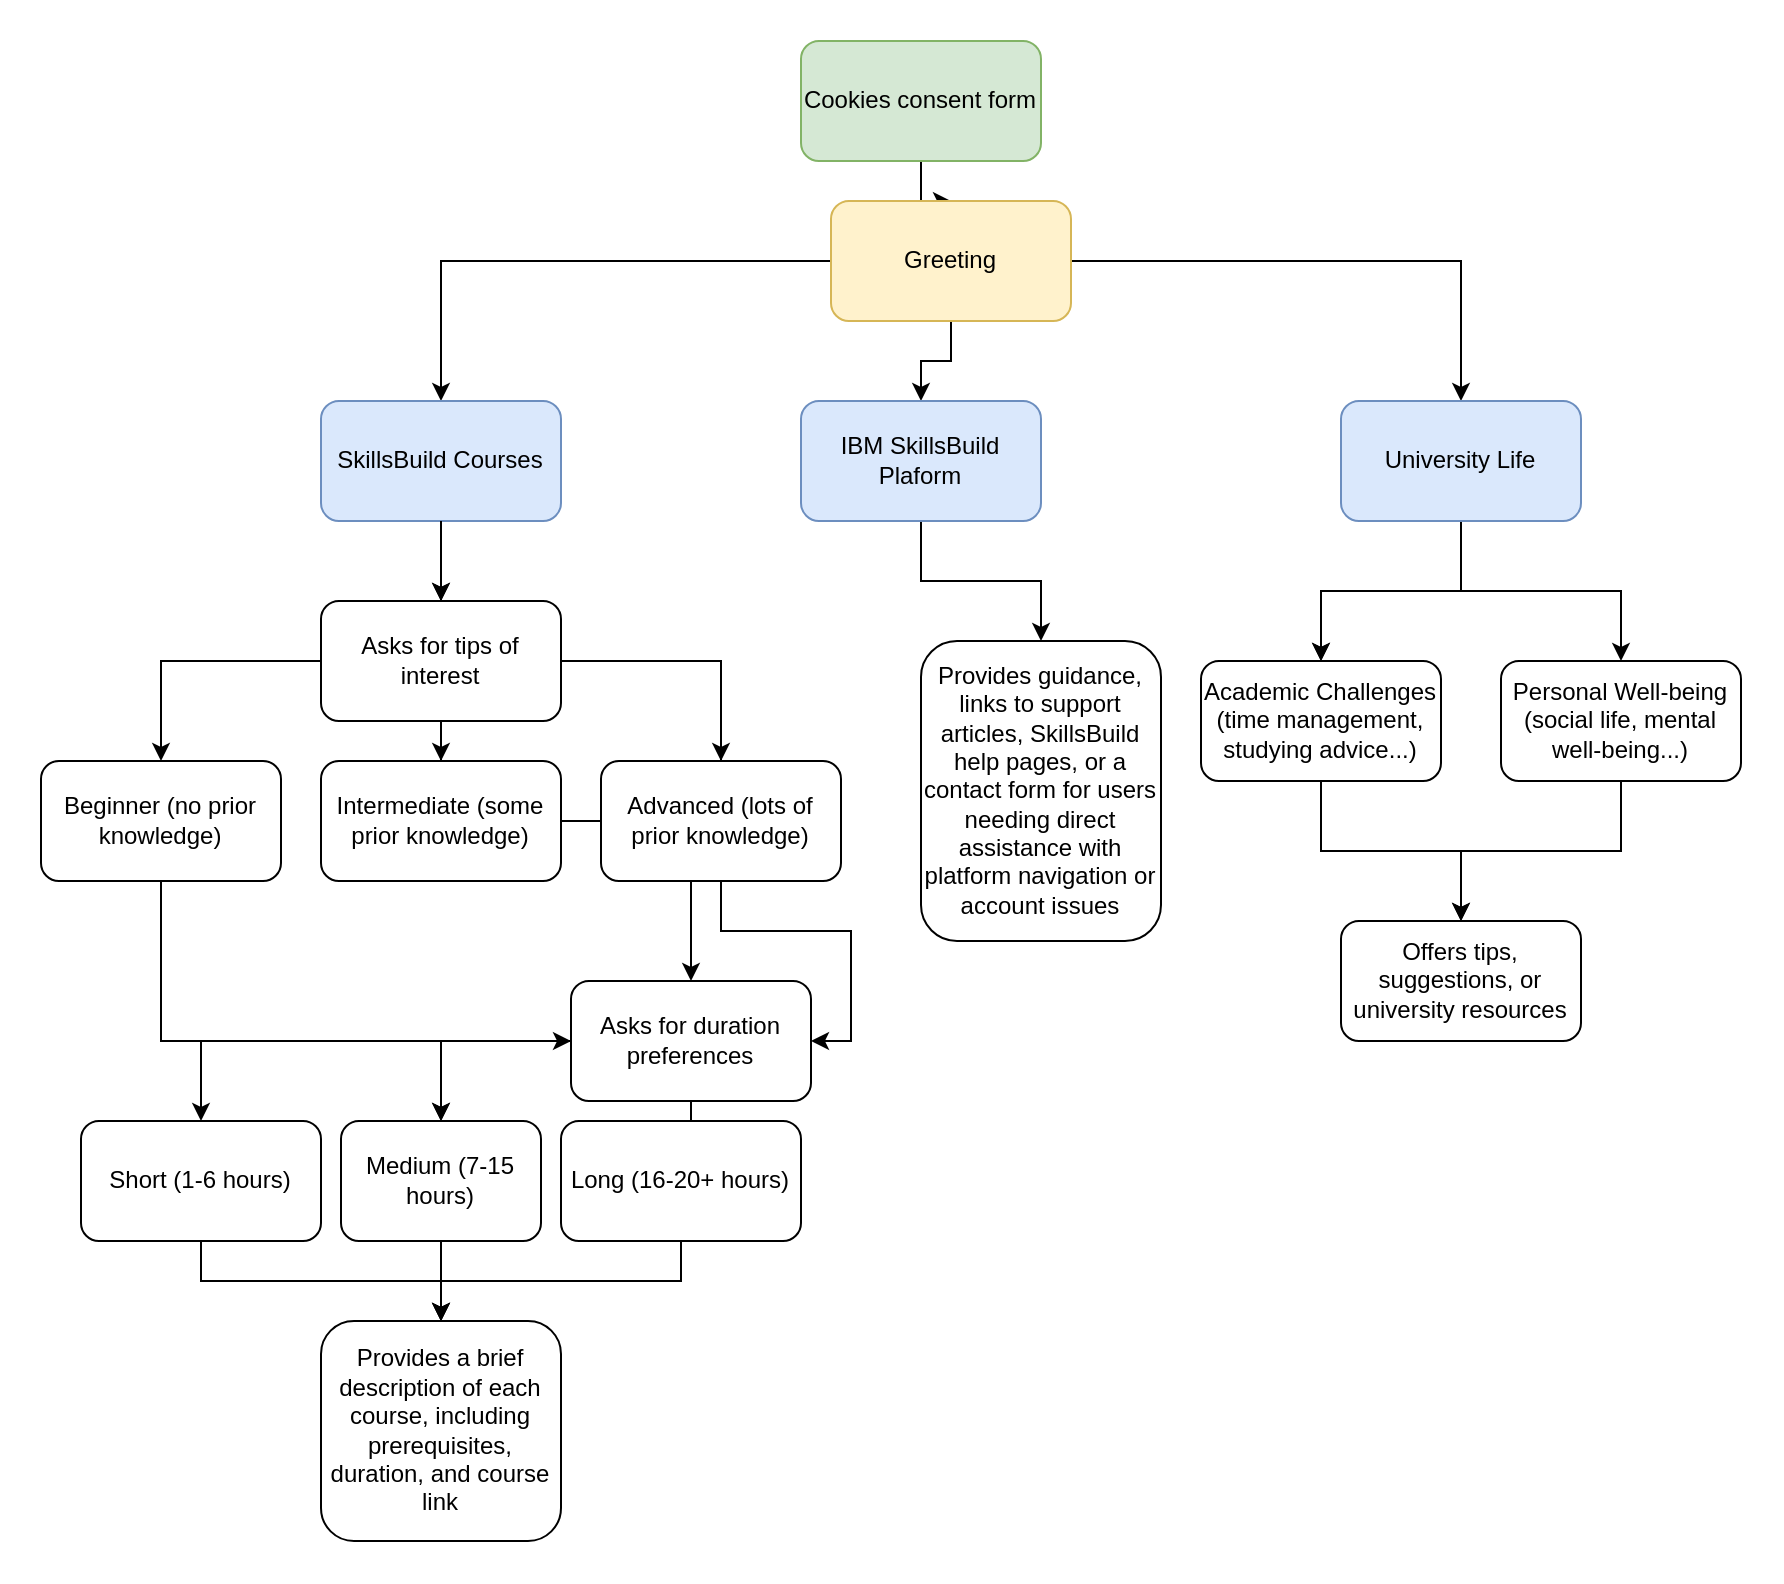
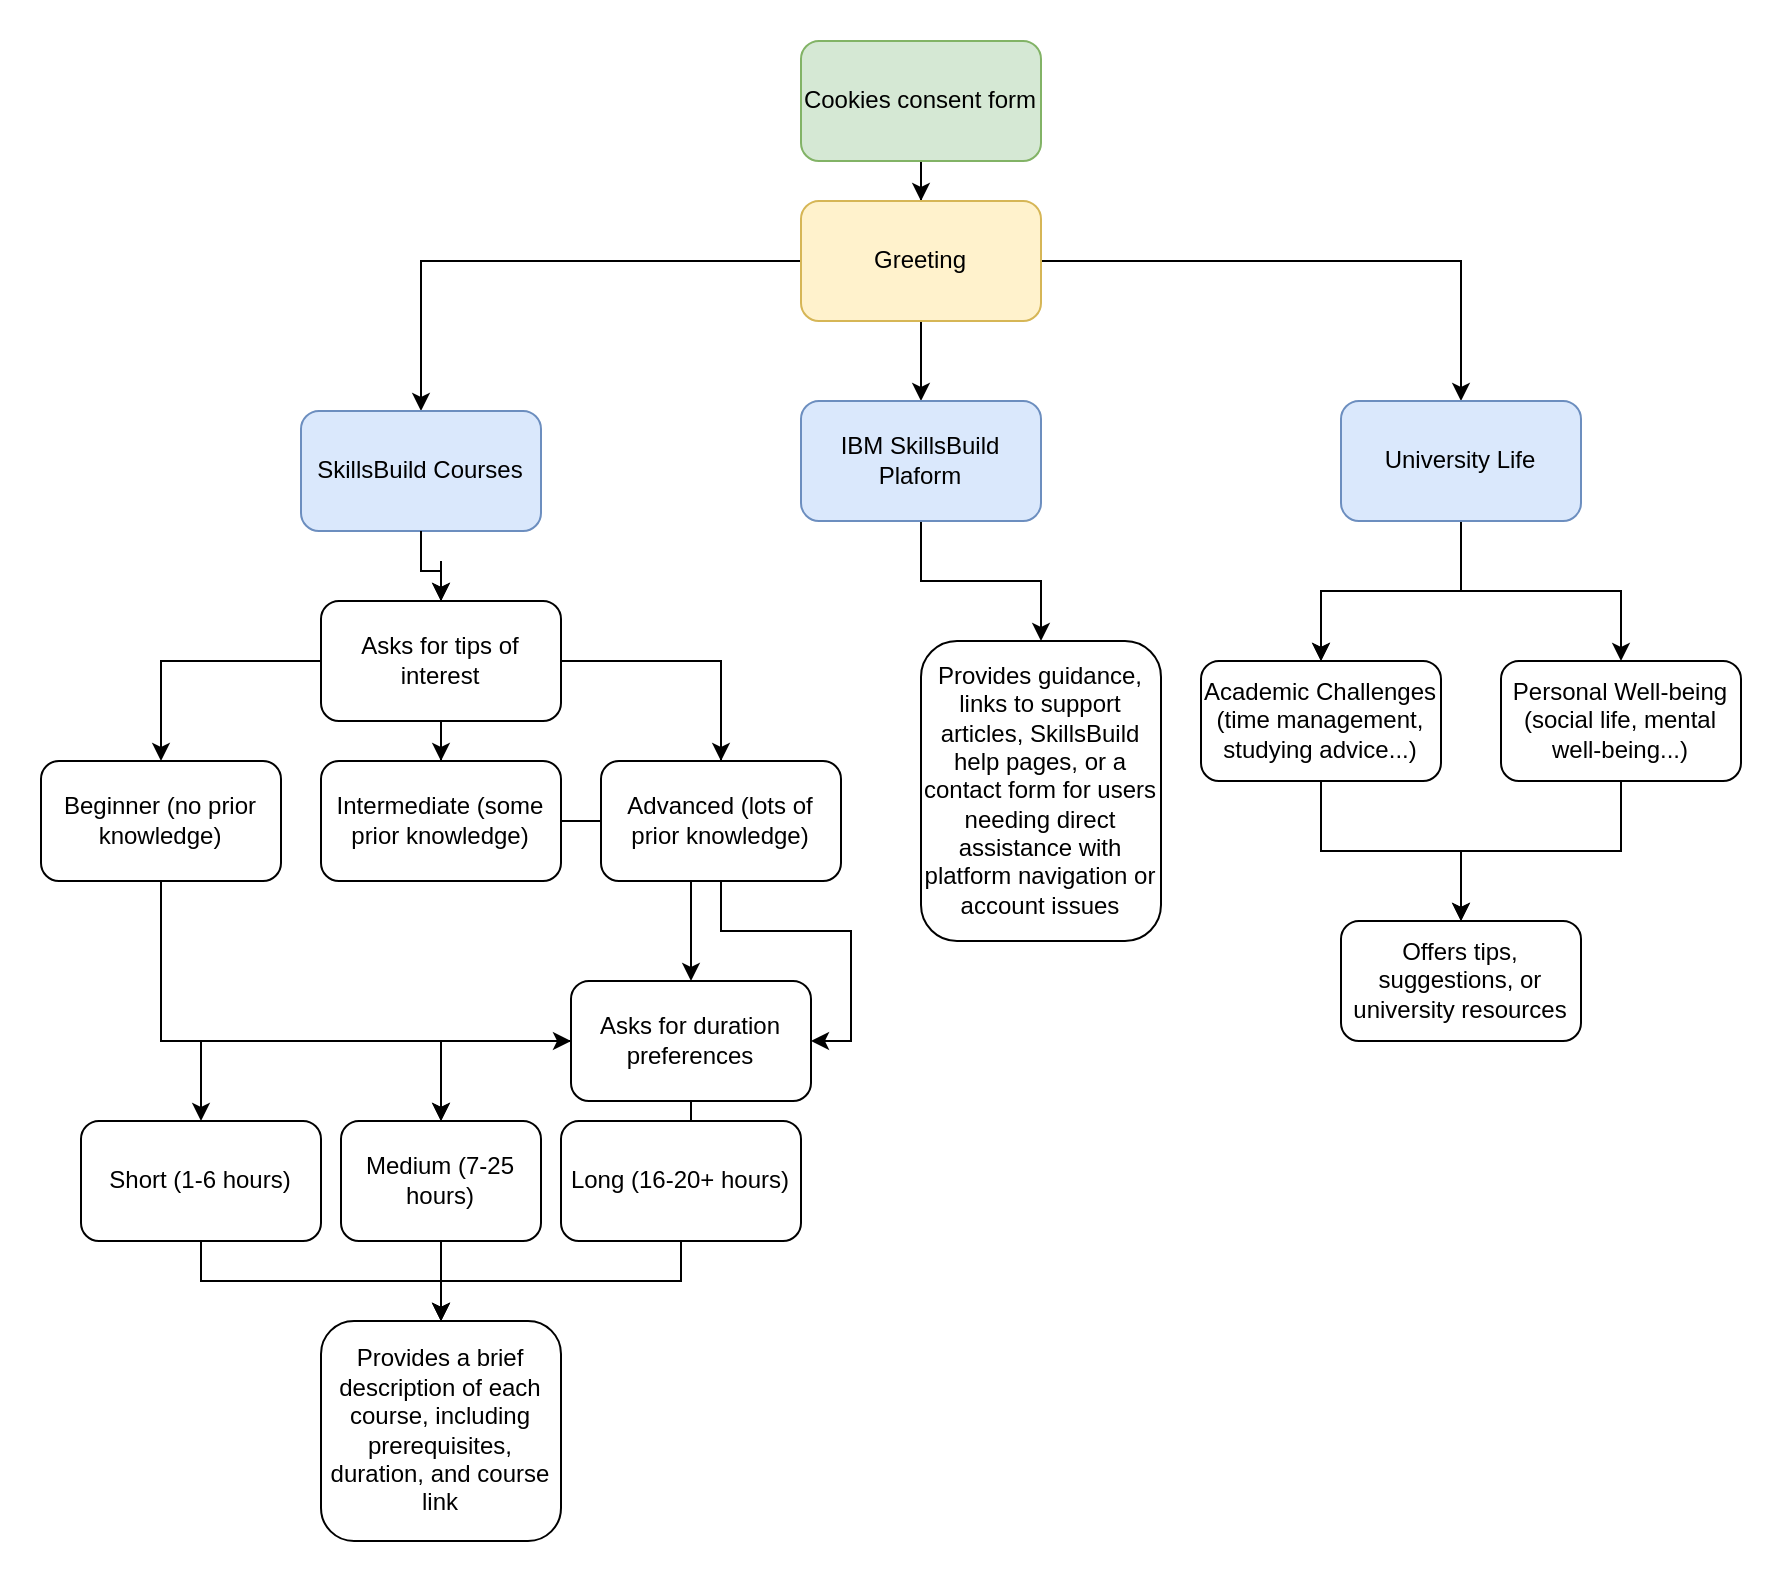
node "Greeting": moved (951, 261) -> (921, 261)
node "SkillsBuild Courses": moved (441, 461) -> (421, 471)
node "Medium (7-15 hours)": label "Medium (7-15 hours)" -> "Medium (7-25 hours)"
